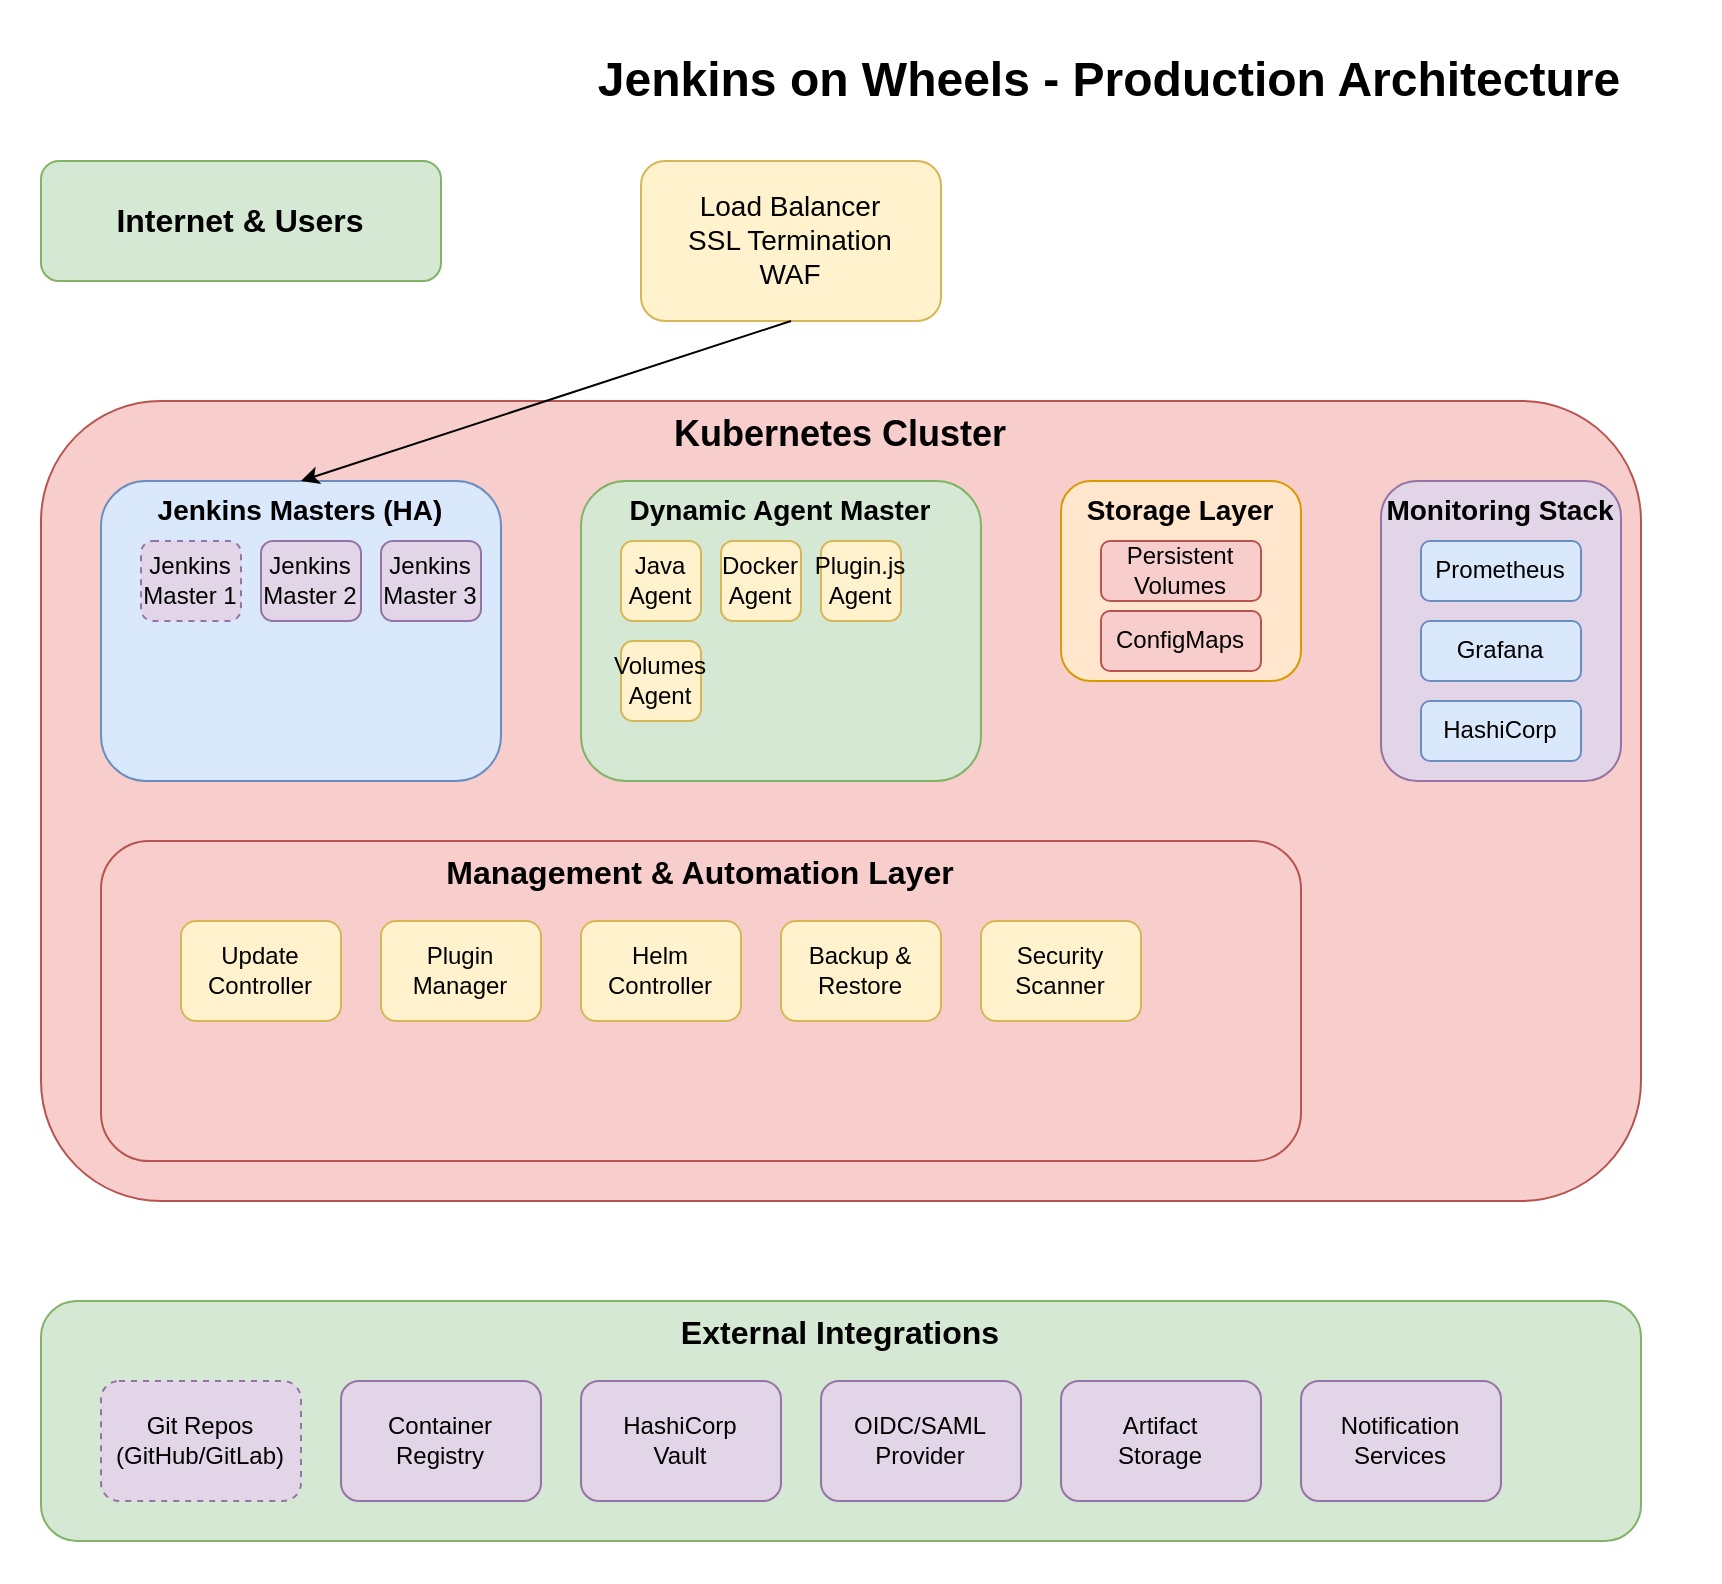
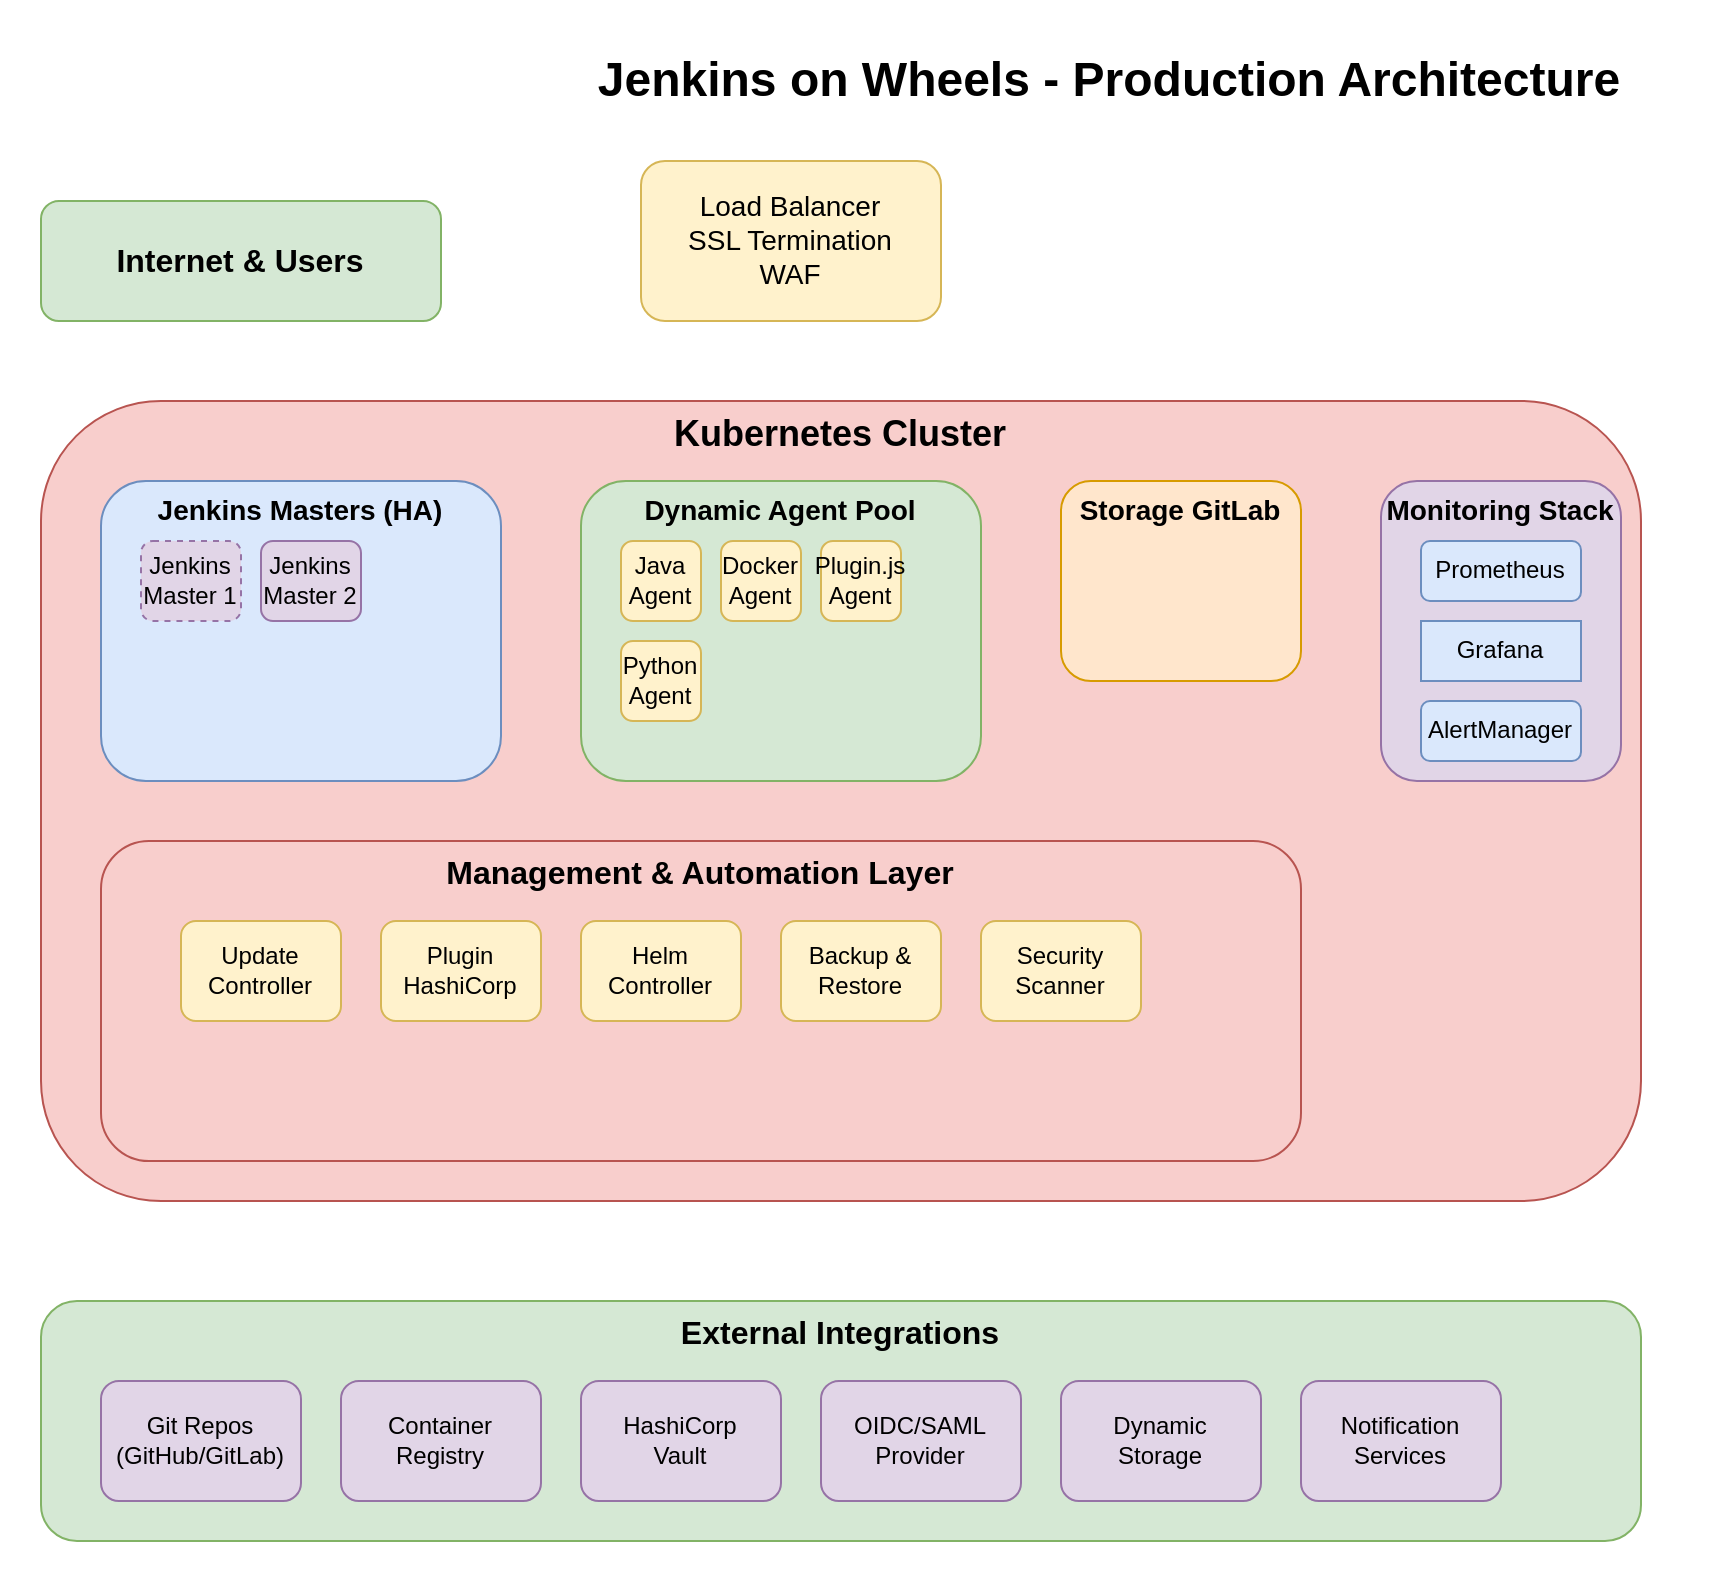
node "Internet & Users": moved (241, 221) -> (241, 261)
edge "Load Balancer SSL Termination WAF" -> "Jenkins Masters (HA)": removed
node "Dynamic Agent Master": label "Dynamic Agent Master" -> "Dynamic Agent Pool"
node "Storage Layer": label "Storage Layer" -> "Storage GitLab"
node "Persistent Volumes": removed
node "Jenkins Master 3": removed
node "ConfigMaps": removed
node "Grafana": shape rounded rectangle -> rectangle
node "Volumes Agent": label "Volumes Agent" -> "Python Agent"
node "HashiCorp": label "HashiCorp" -> "AlertManager"
node "Plugin Manager": label "Plugin Manager" -> "Plugin HashiCorp"
node "Git Repos (GitHub/GitLab)": style dashed -> solid
node "Artifact Storage": label "Artifact Storage" -> "Dynamic Storage"
